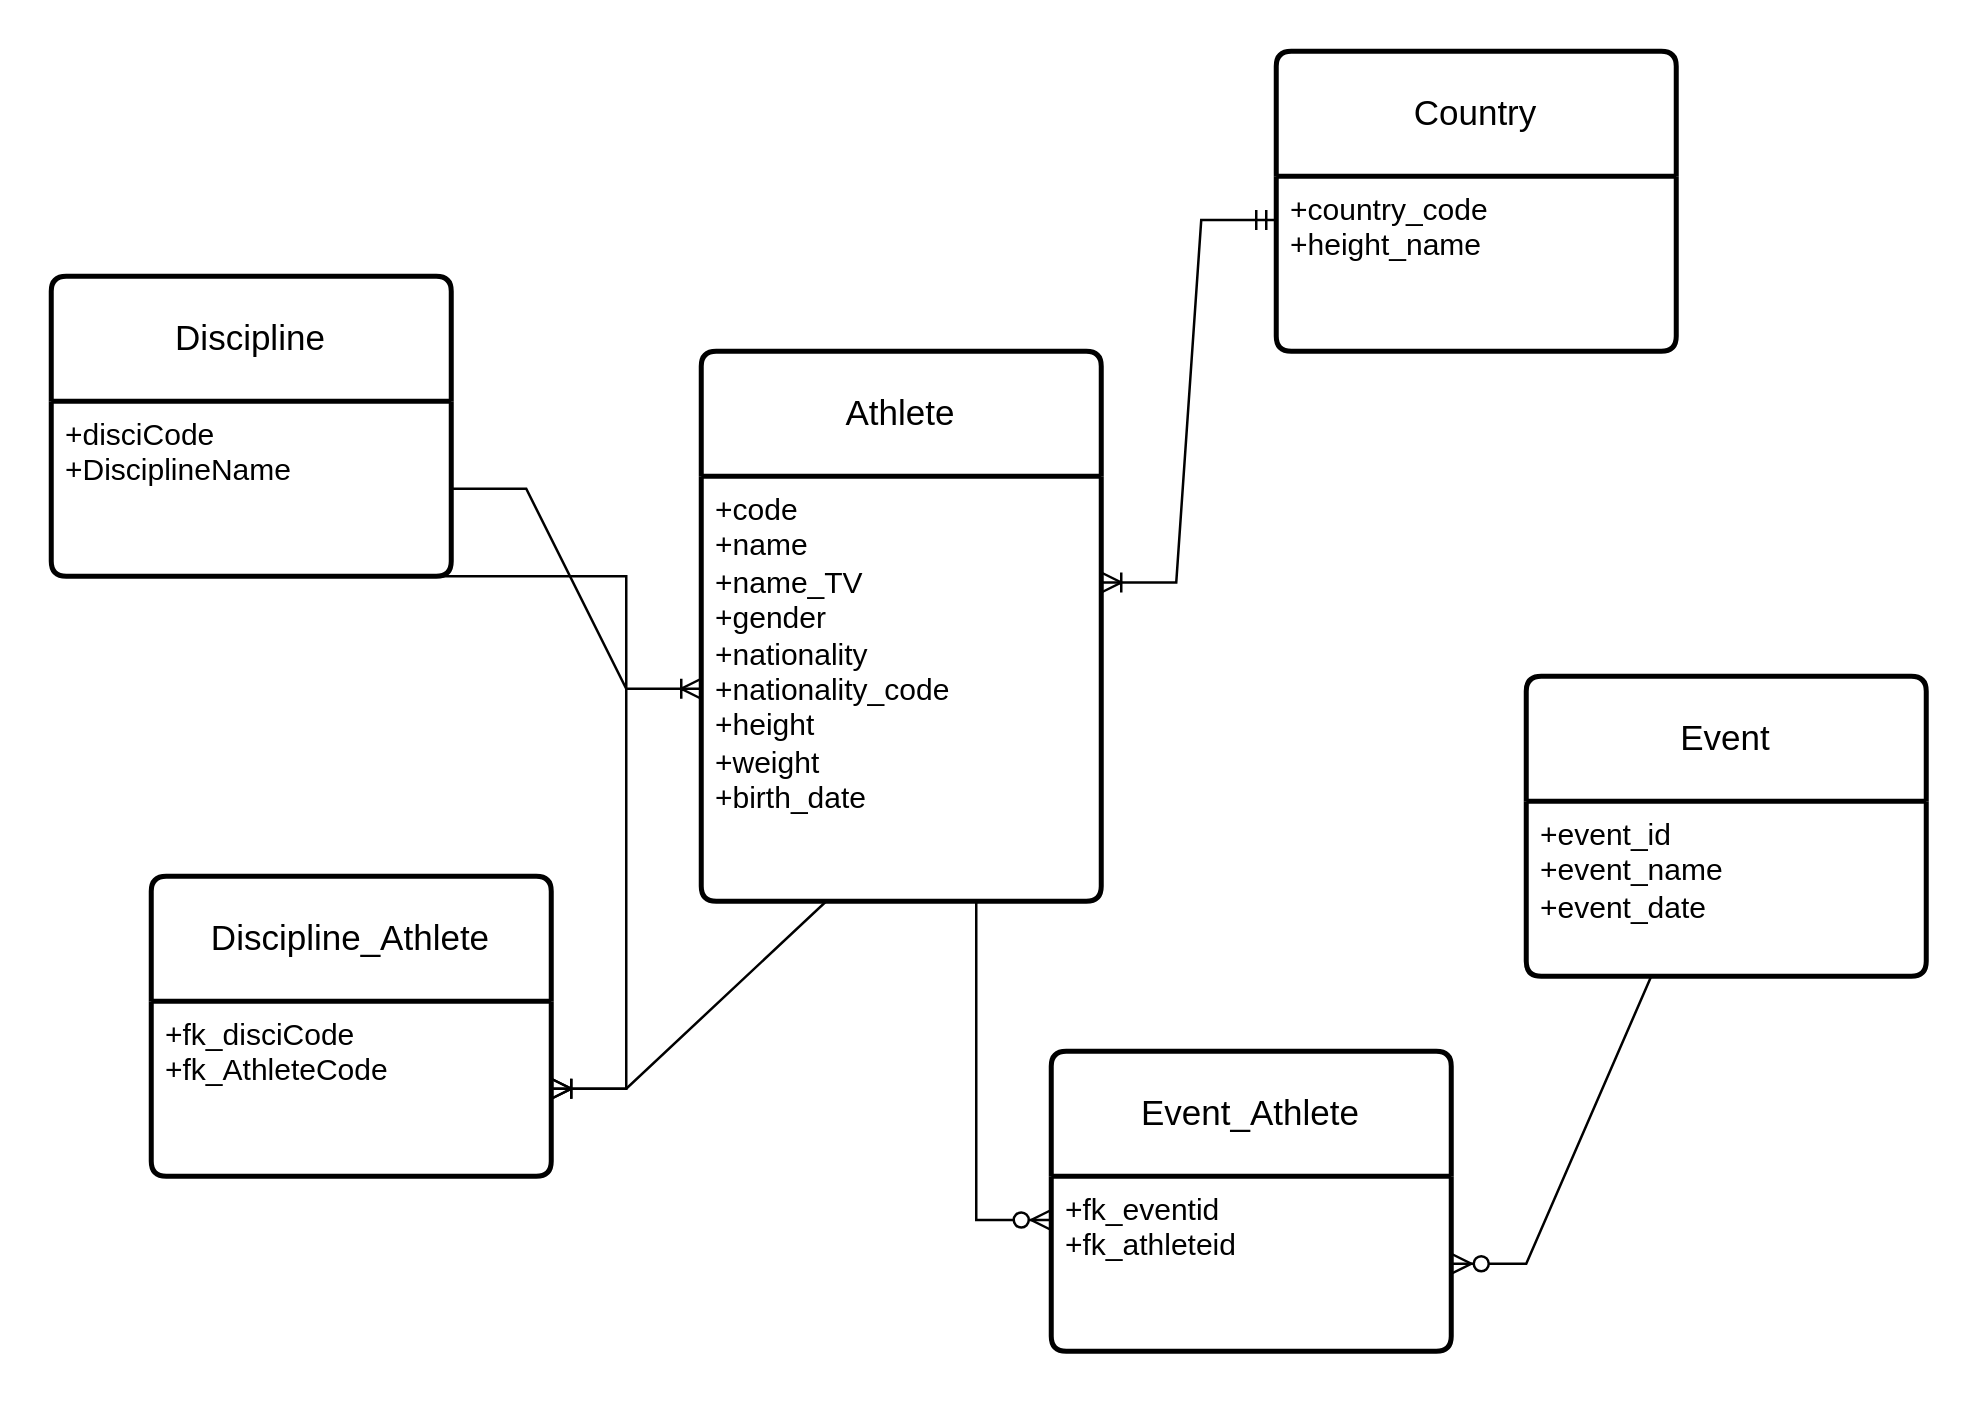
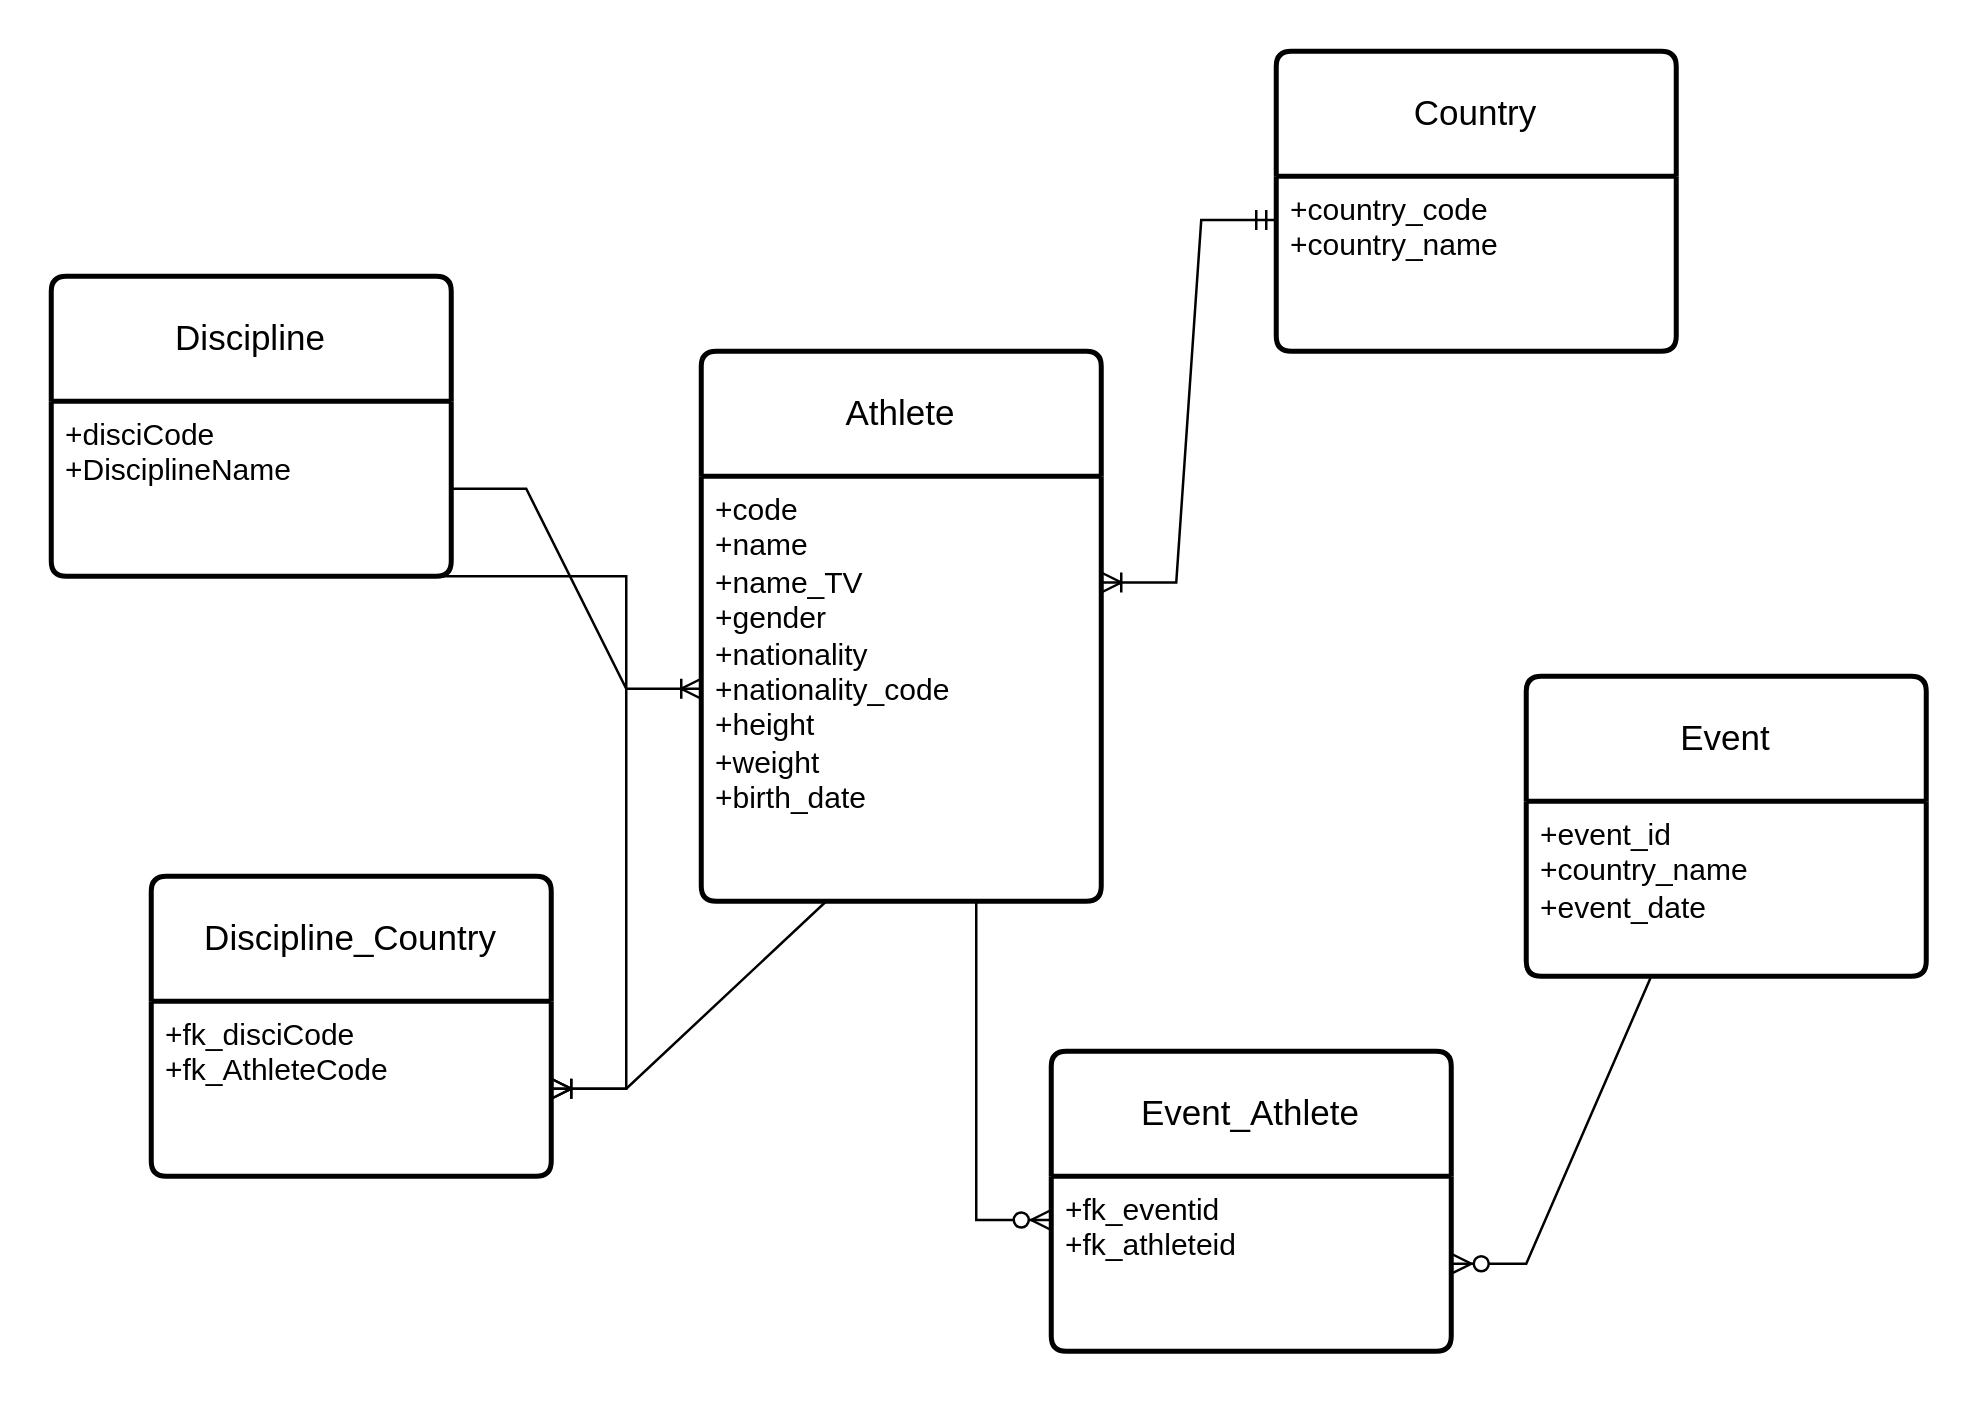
node "+country_code +height_name": label "+country_code +height_name" -> "+country_code +country_name"
node "+event_id +event_name +event_date": label "+event_id +event_name +event_date" -> "+event_id +country_name +event_date"
node "Discipline_Athlete": label "Discipline_Athlete" -> "Discipline_Country"
